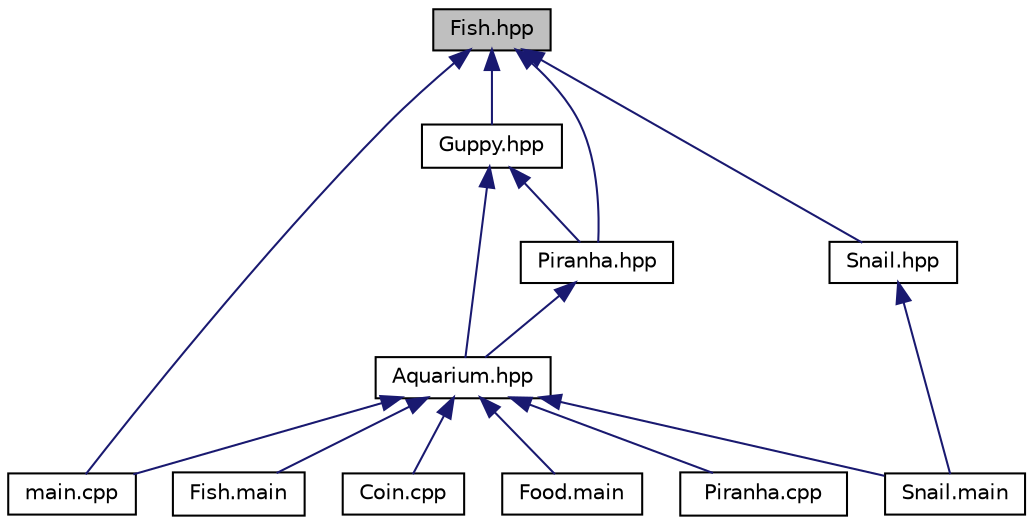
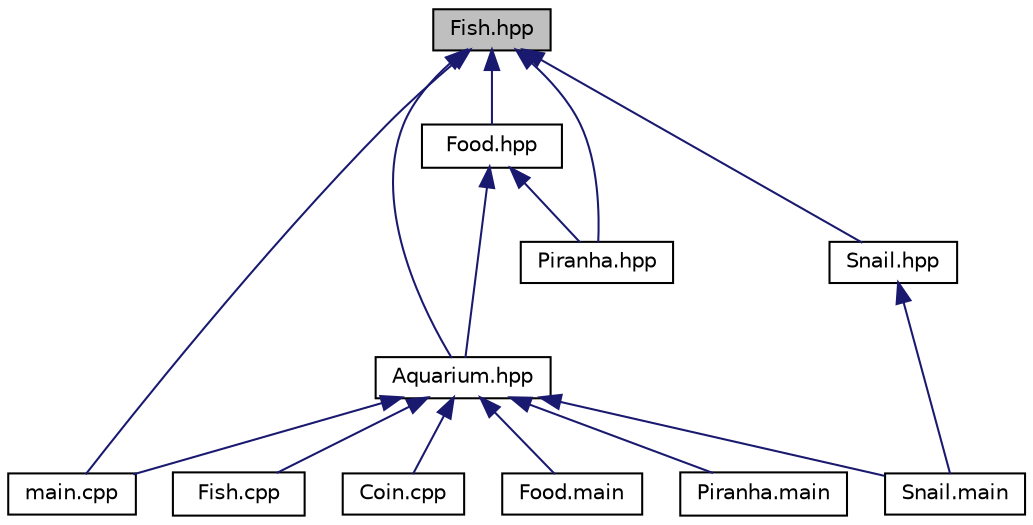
node "Guppy.hpp": label "Guppy.hpp" -> "Food.hpp"
edge "Aquarium.hpp" -> "Piranha.hpp": now "Aquarium.hpp" -> "Fish.hpp"
node "Fish.main": label "Fish.main" -> "Fish.cpp"
node "Piranha.cpp": label "Piranha.cpp" -> "Piranha.main"
